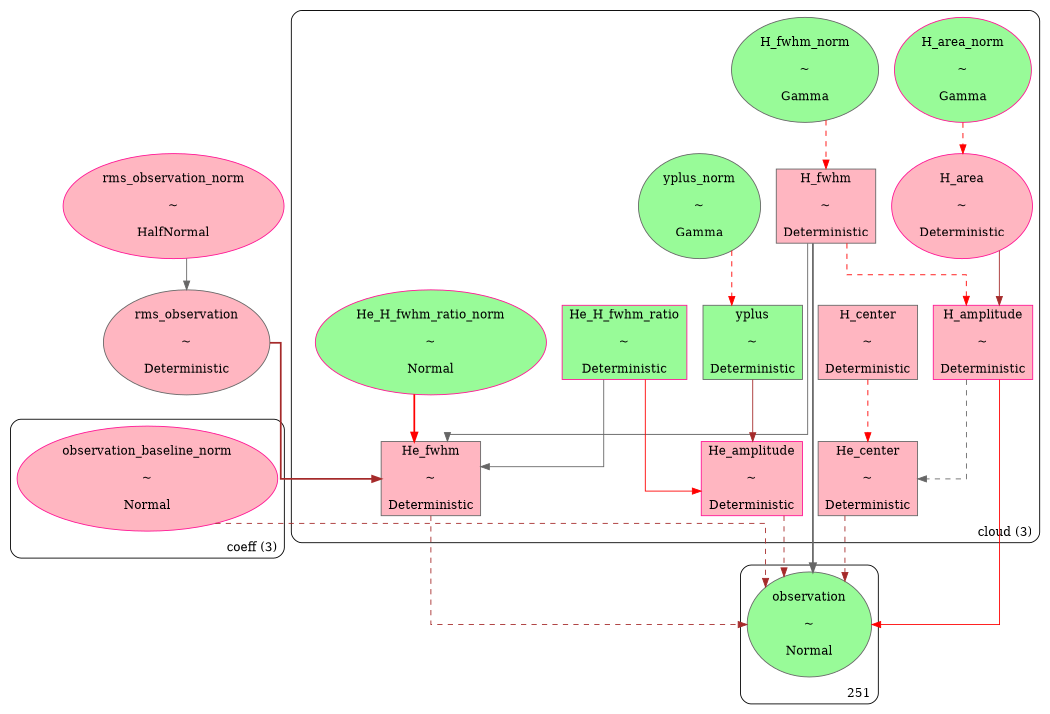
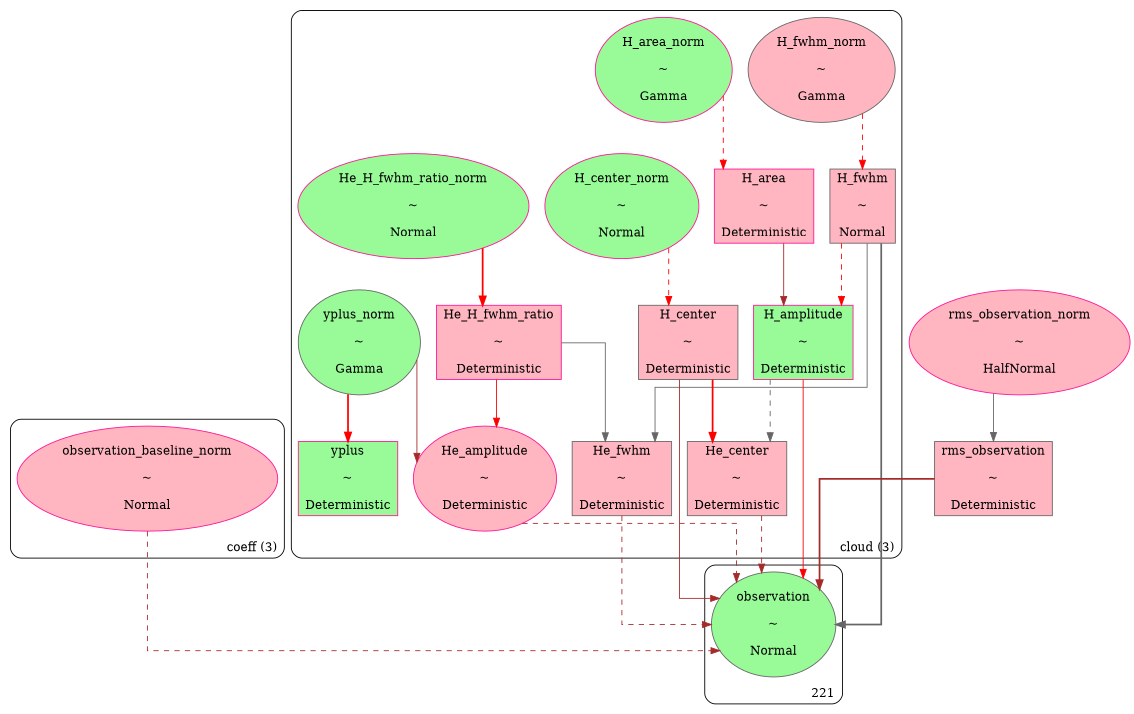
node "H_fwhm_norm ~ Gamma": fillcolor palegreen -> lightpink
node "H_center_norm ~ Normal": added
node "H_fwhm ~ Deterministic": label "H_fwhm ~ Deterministic" -> "H_fwhm ~ Normal"
node "H_area ~ Deterministic": shape ellipse -> box
edge "yplus_norm ~ Gamma" -> "yplus ~ Deterministic": style dashed -> bold
node "rms_observation ~ Deterministic": shape ellipse -> box
node "He_H_fwhm_ratio ~ Deterministic": fillcolor palegreen -> lightpink
node "yplus ~ Deterministic": color gray40 -> deeppink
node "H_amplitude ~ Deterministic": fillcolor lightpink -> palegreen
edge "yplus ~ Deterministic" -> "He_amplitude ~ Deterministic": now "yplus_norm ~ Gamma" -> "He_amplitude ~ Deterministic"
edge "H_center ~ Deterministic" -> "He_center ~ Deterministic": style dashed -> bold
edge "rms_observation ~ Deterministic" -> "He_fwhm ~ Deterministic": now "rms_observation ~ Deterministic" -> "observation ~ Normal"
edge "He_H_fwhm_ratio_norm ~ Normal" -> "He_fwhm ~ Deterministic": now "He_H_fwhm_ratio_norm ~ Normal" -> "He_H_fwhm_ratio ~ Deterministic"
node "He_amplitude ~ Deterministic": shape box -> ellipse
edge "H_center ~ Deterministic" -> "observation ~ Normal": added
cluster "251": label "251" -> "221"
